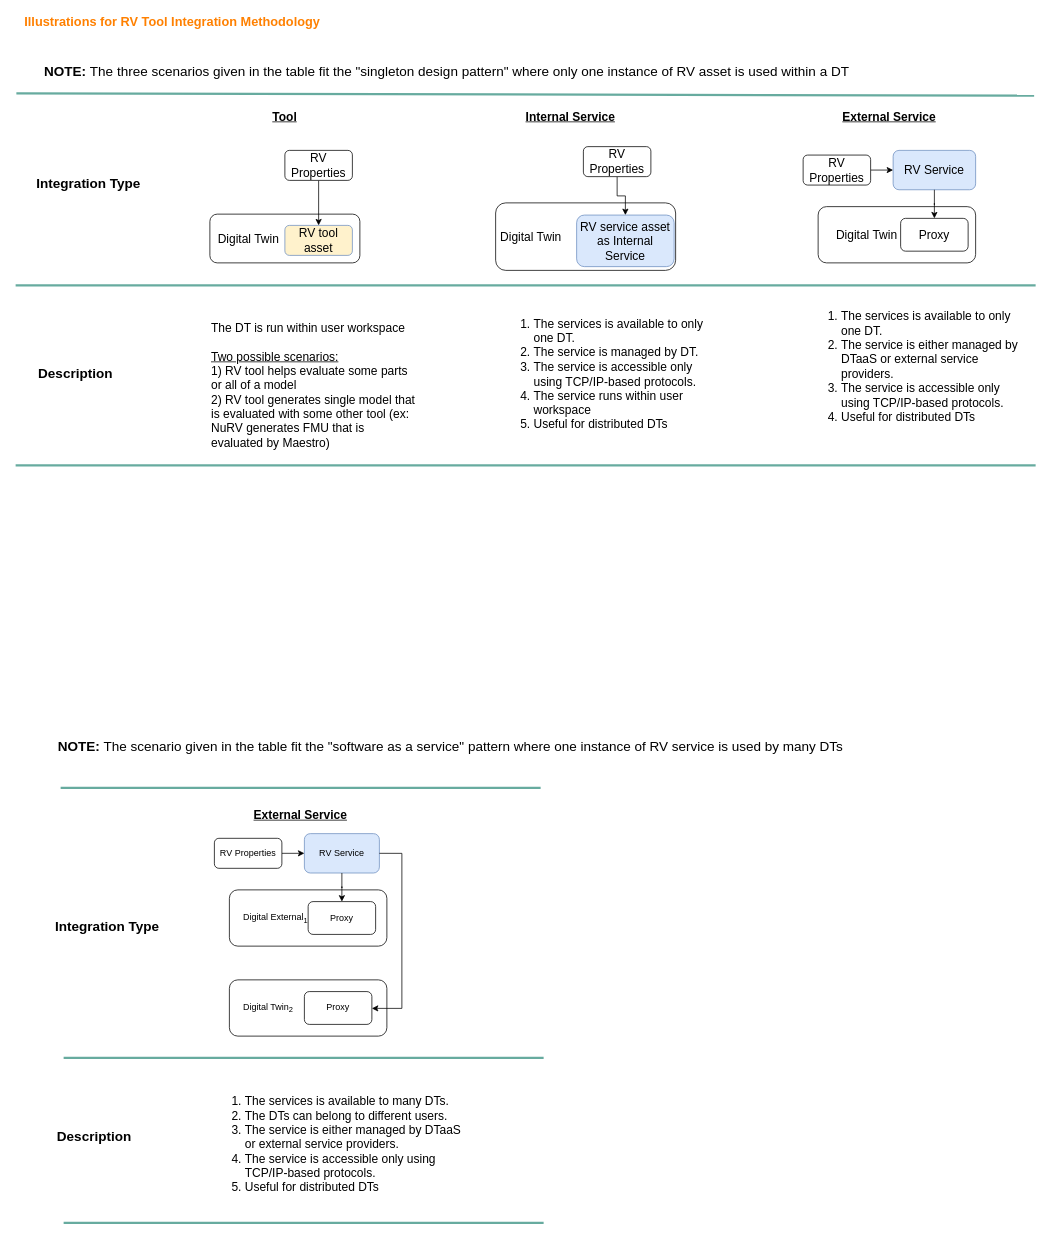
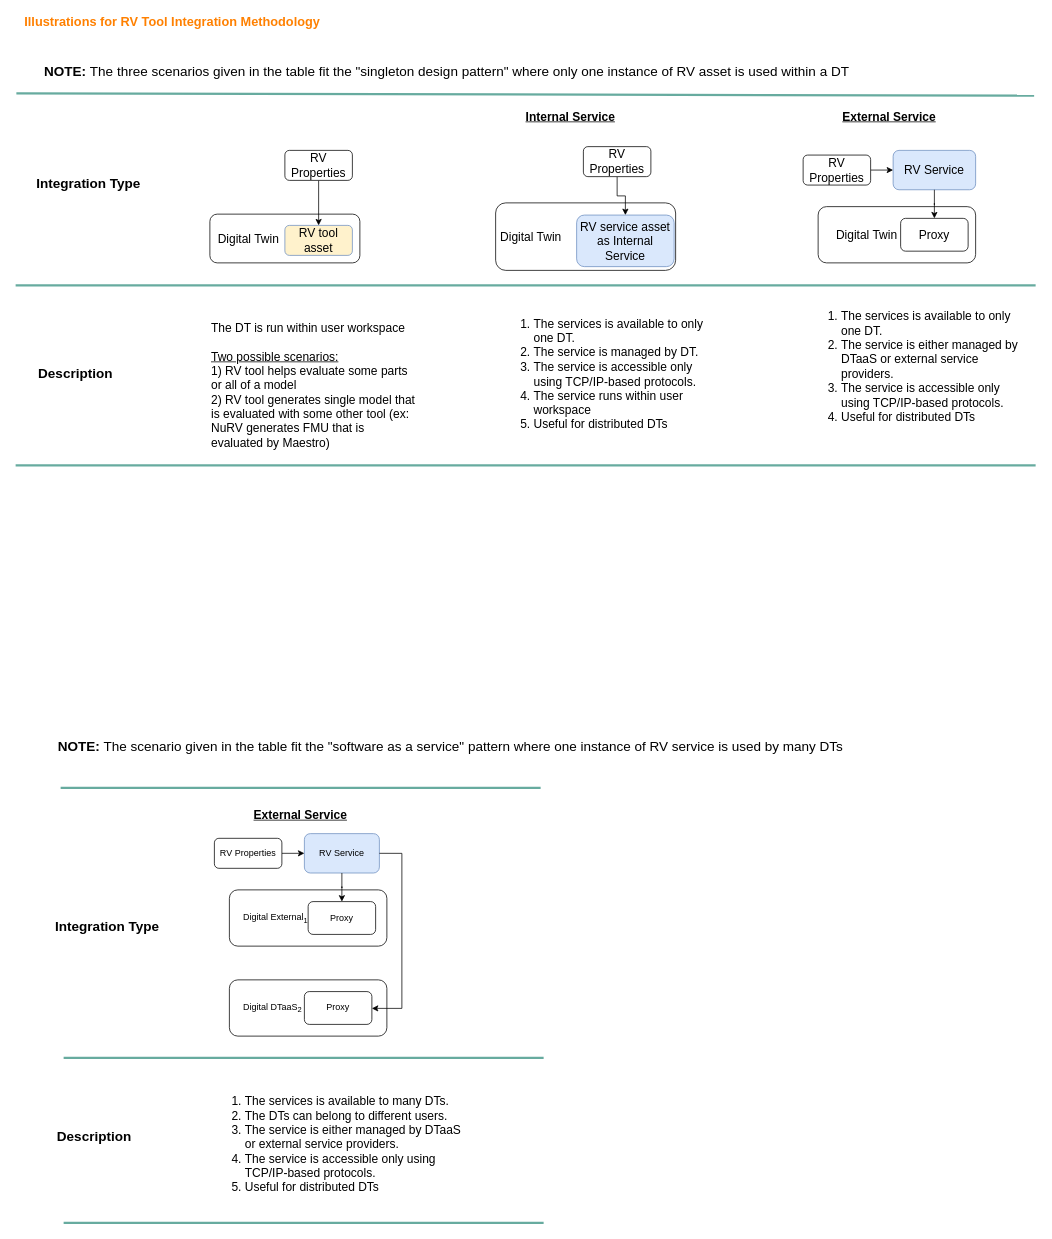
node "Tool": removed
node "Digital Twin2": label "Digital Twin2" -> "Digital DTaaS2"
